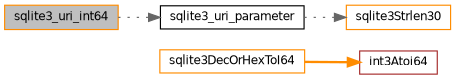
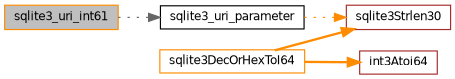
node "sqlite3_uri_int64": label "sqlite3_uri_int64" -> "sqlite3_uri_int61"
edge "sqlite3_uri_parameter" -> "sqlite3Strlen30": color gray40 -> darkorange
node "sqlite3Strlen30": color darkorange -> brown
edge "sqlite3DecOrHexToI64" -> "sqlite3Strlen30": added
